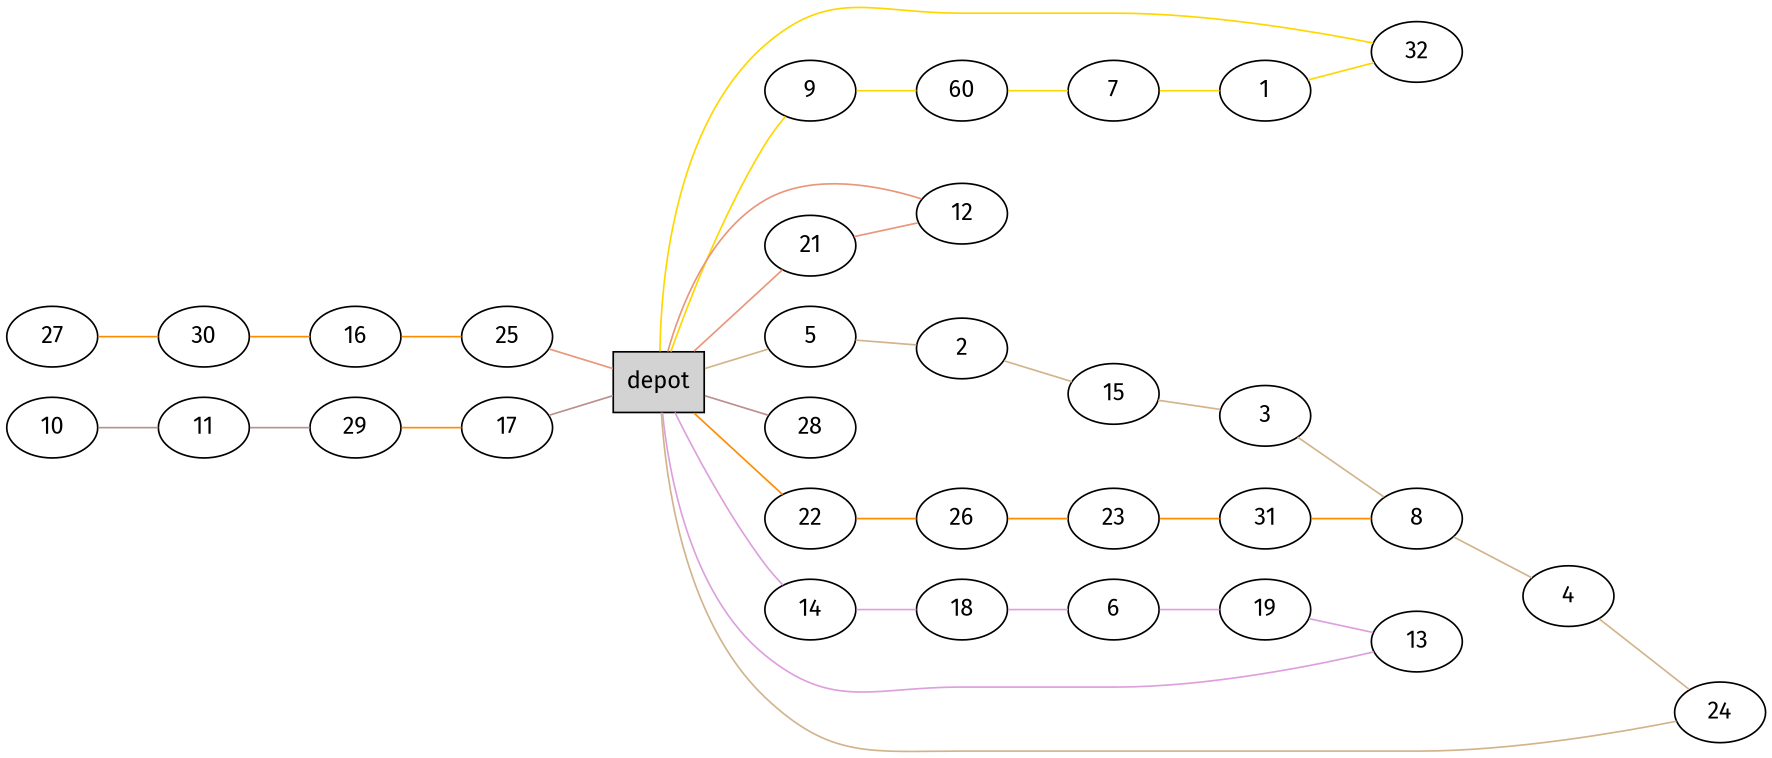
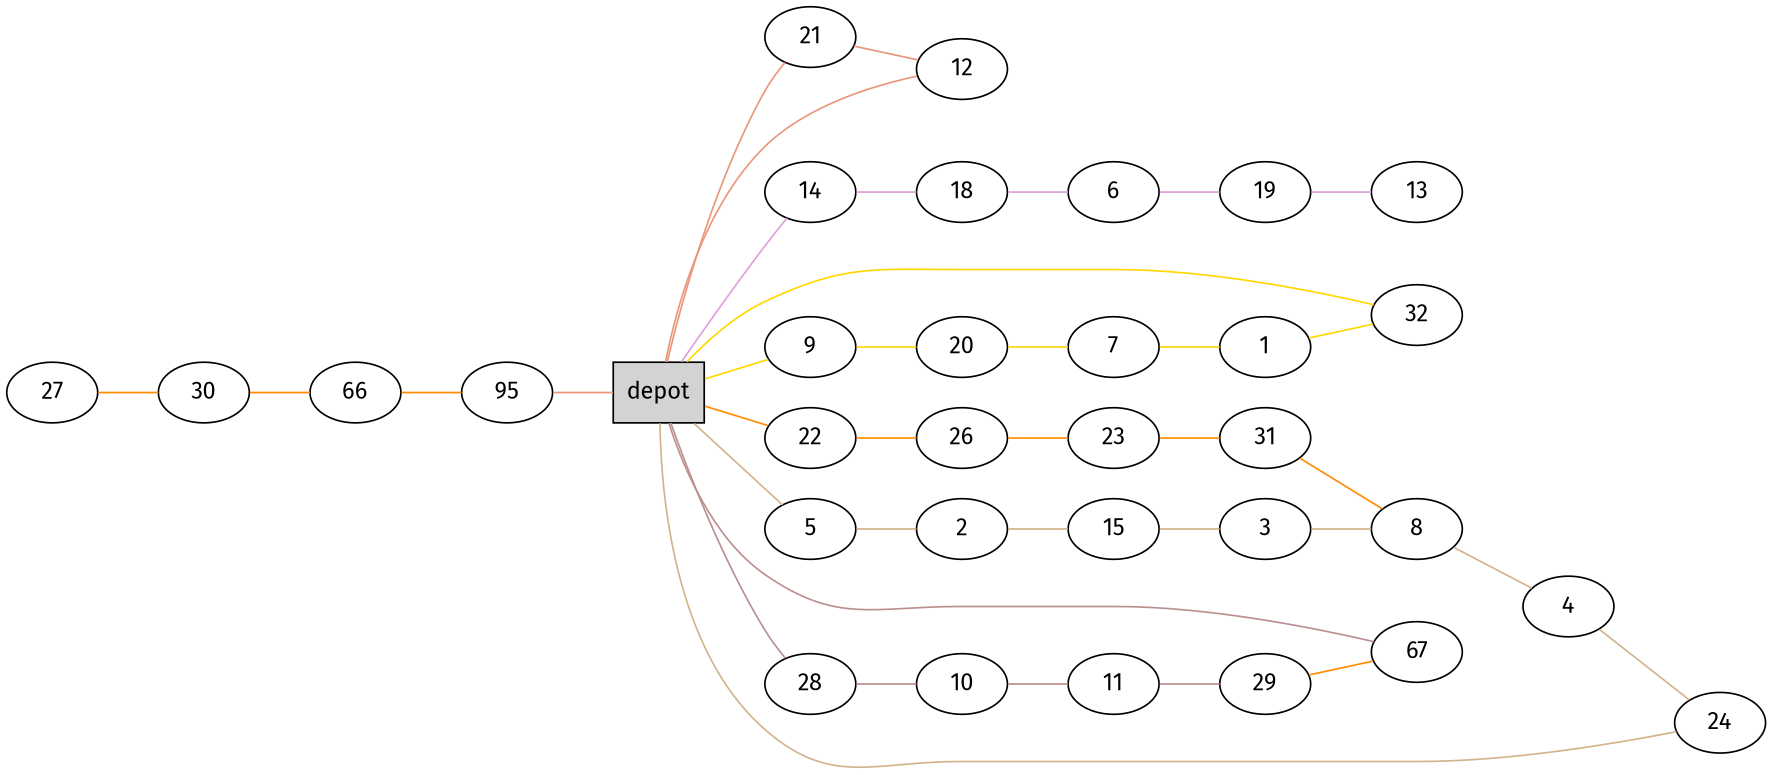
node "60": label "60" -> "20"
node "16": label "16" -> "66"
node "25": label "25" -> "95"
node "17": label "17" -> "67"
edge "28" -- "10": added
edge "depot" -- "13": removed
